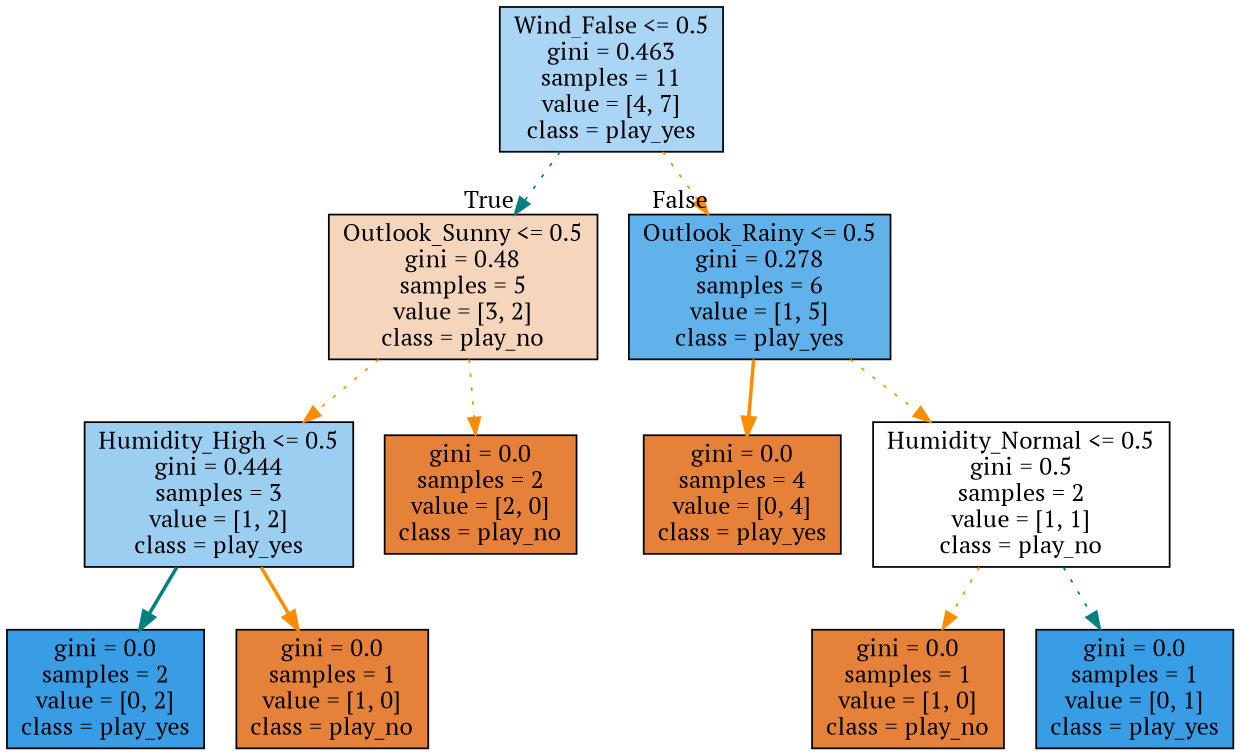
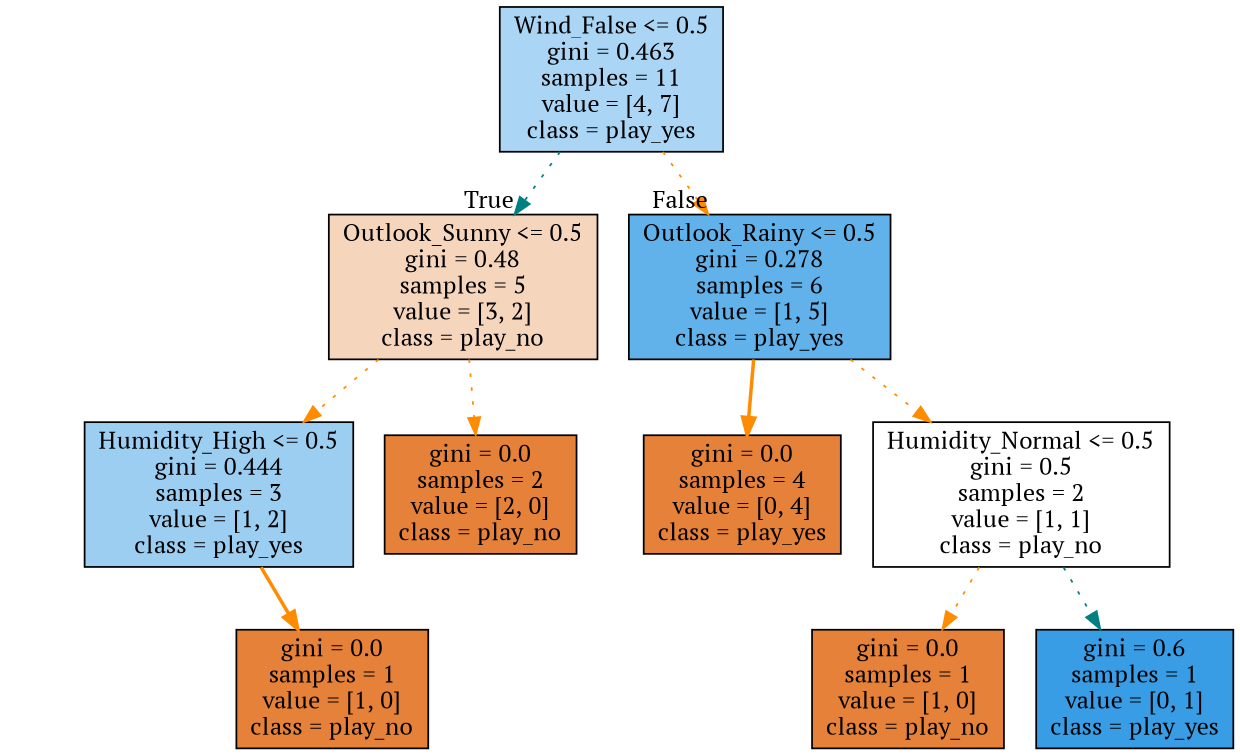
node "gini = 0.0 samples = 2 value = [0, 2] class = play_yes": removed
node "gini = 0.0 samples = 1 value = [0, 1] class = play_yes": label "gini = 0.0 samples = 1 value = [0, 1] class = play_yes" -> "gini = 0.6 samples = 1 value = [0, 1] class = play_yes"
